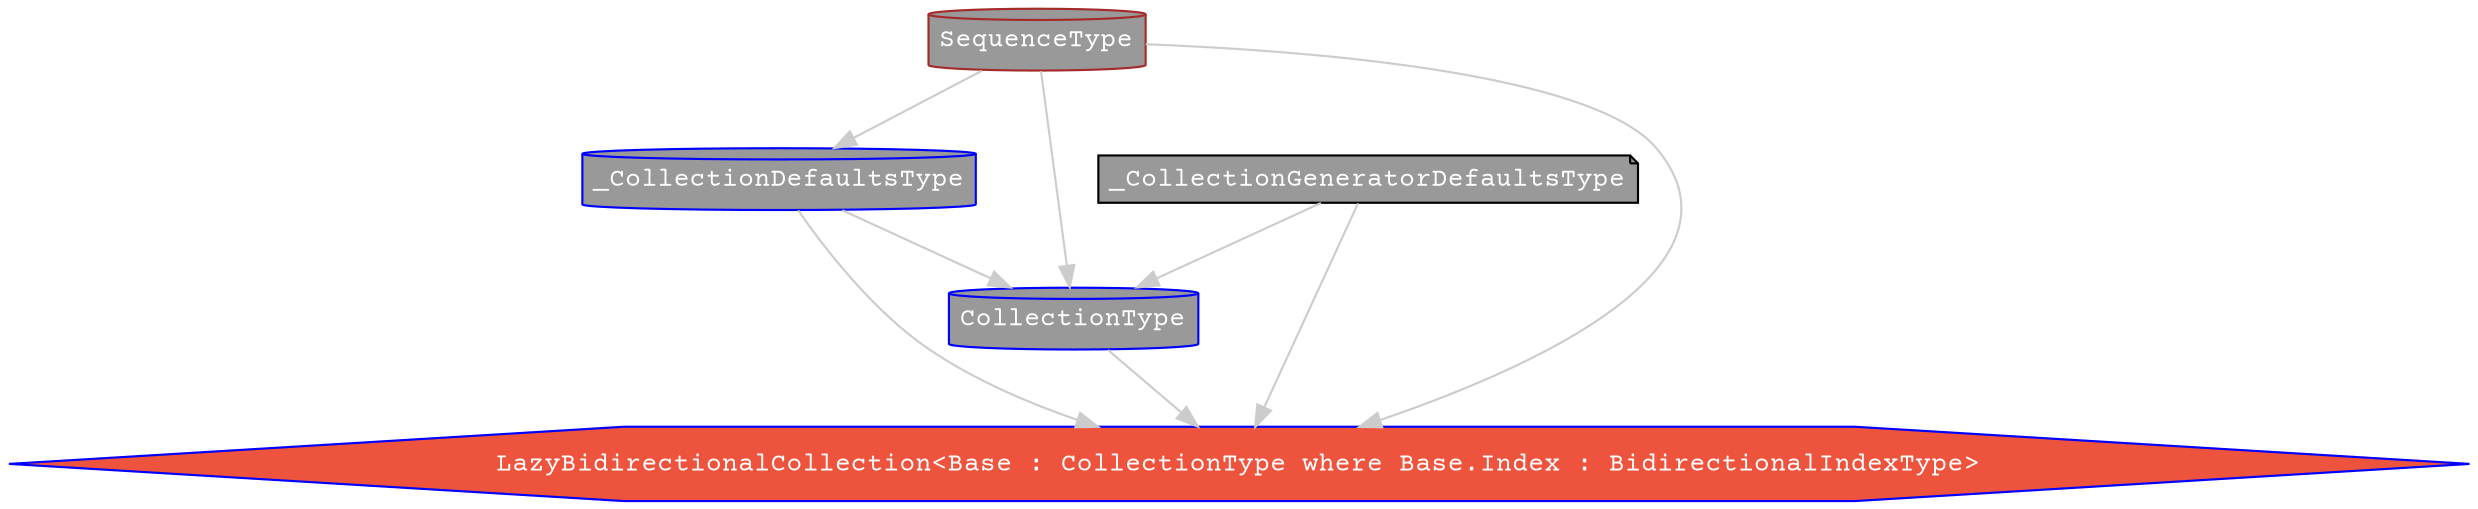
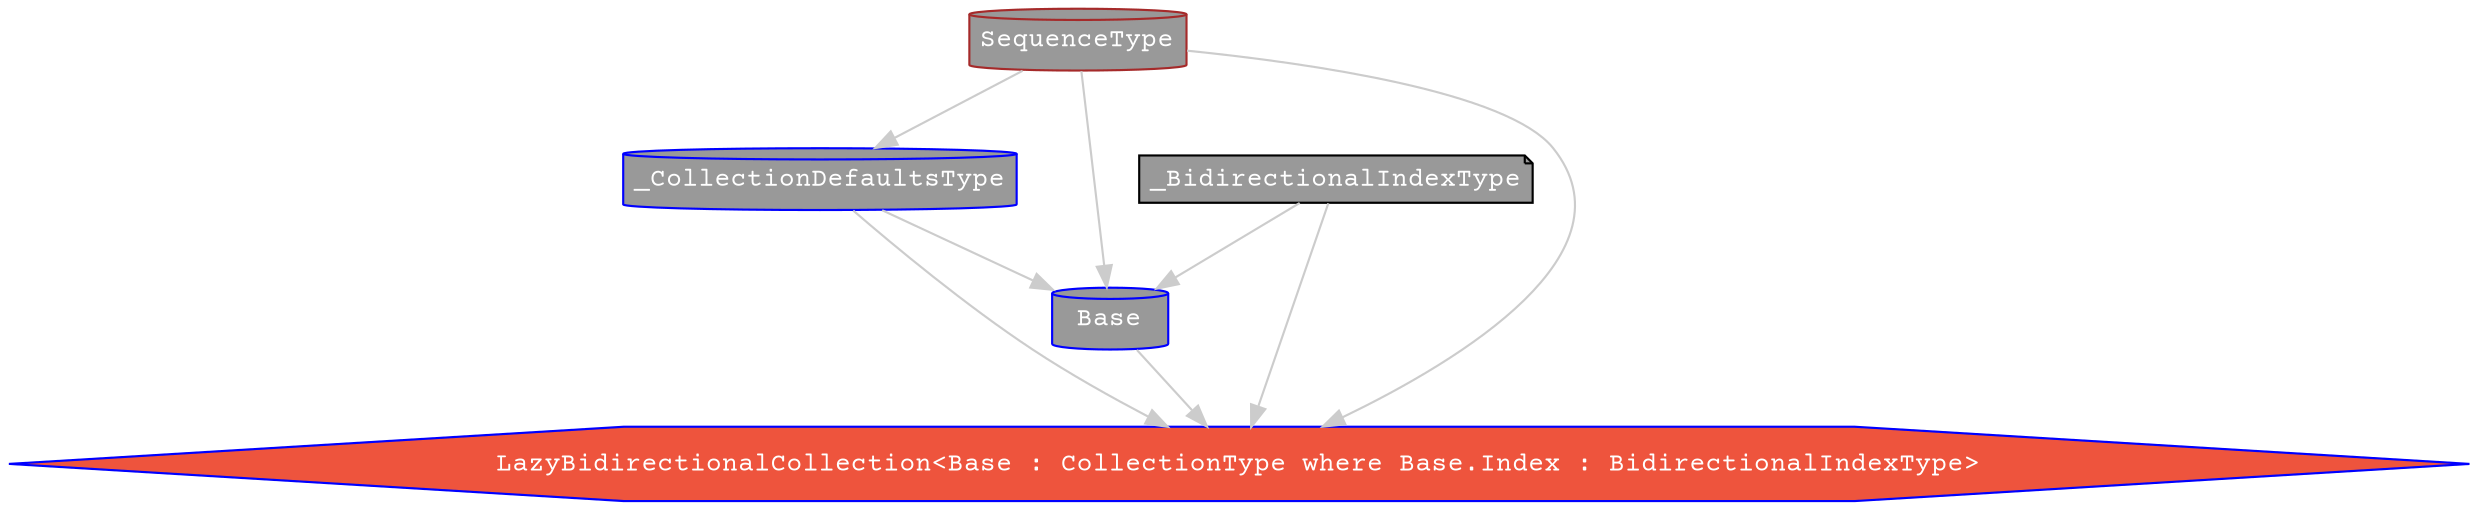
node "_CollectionGeneratorDefaultsType": label "_CollectionGeneratorDefaultsType" -> "_BidirectionalIndexType"
node "CollectionType": label "CollectionType" -> "Base"
